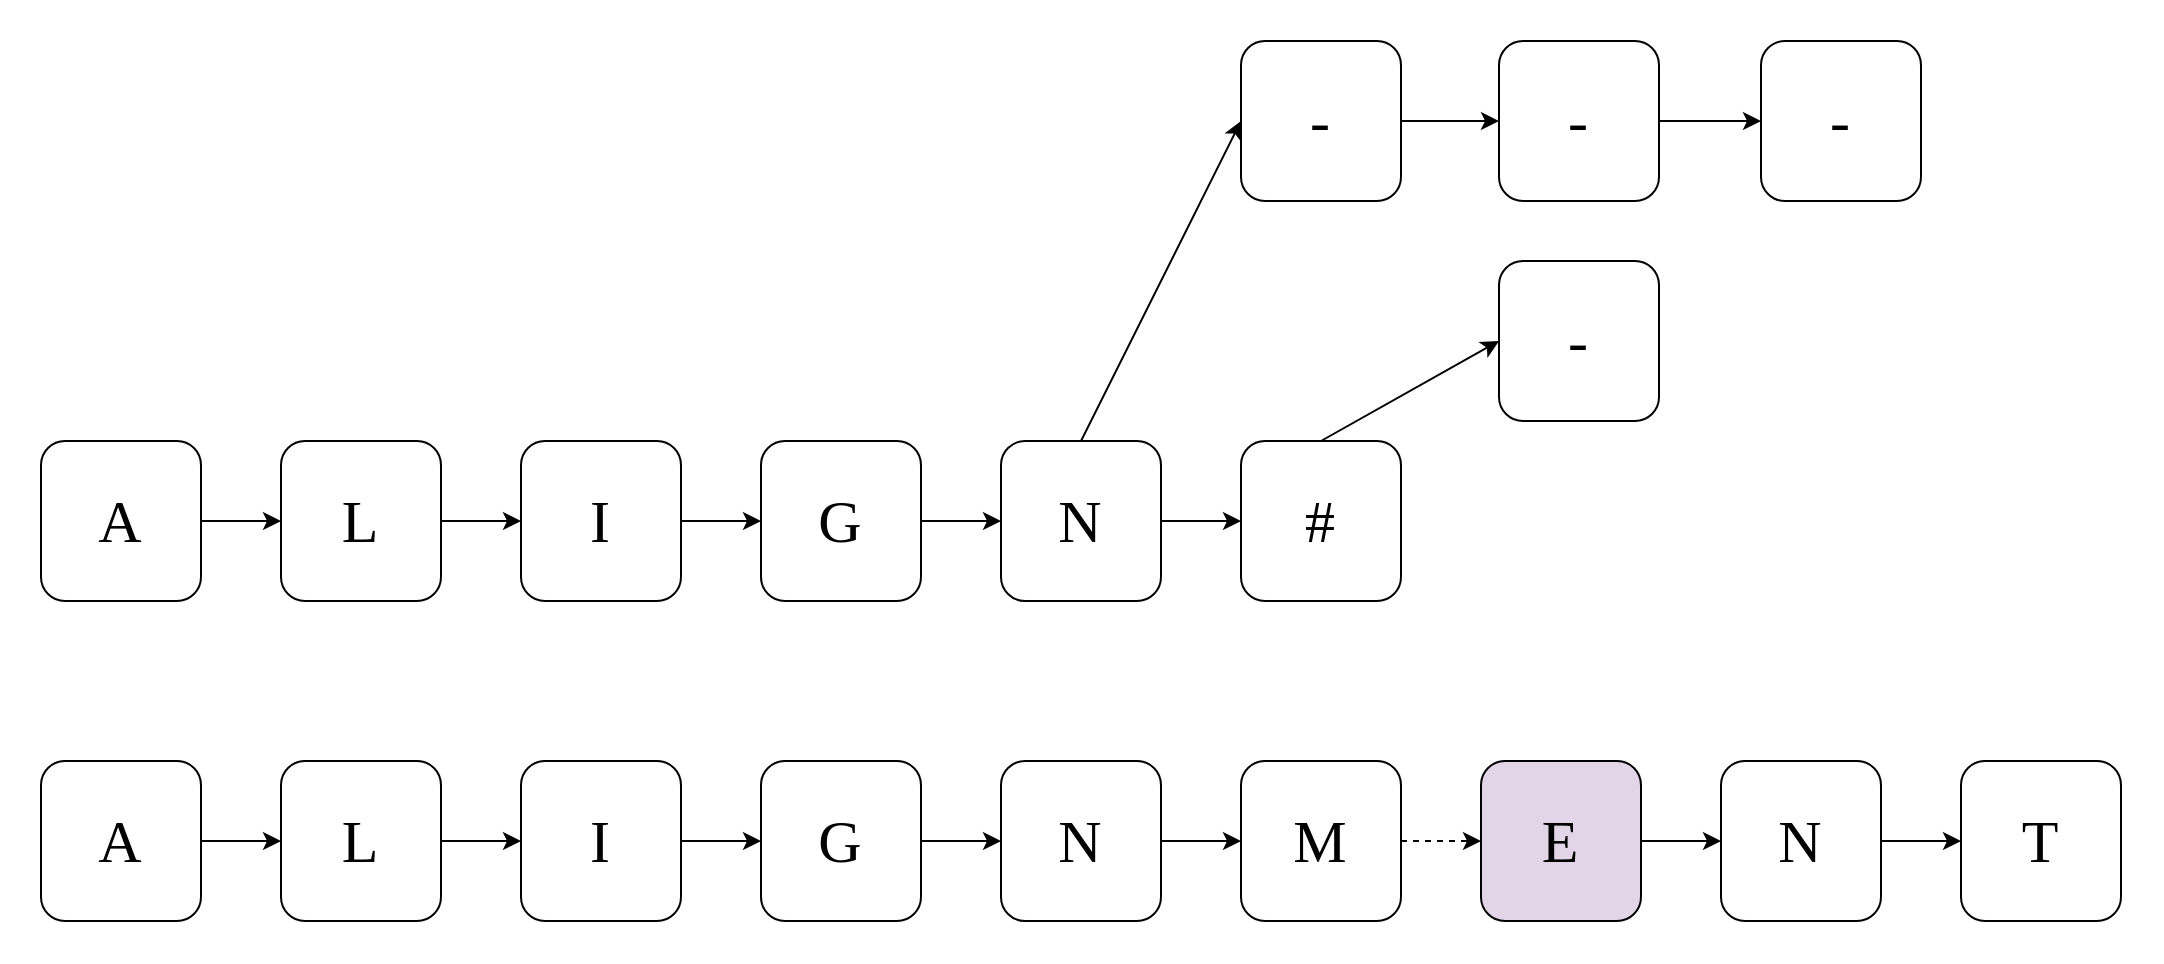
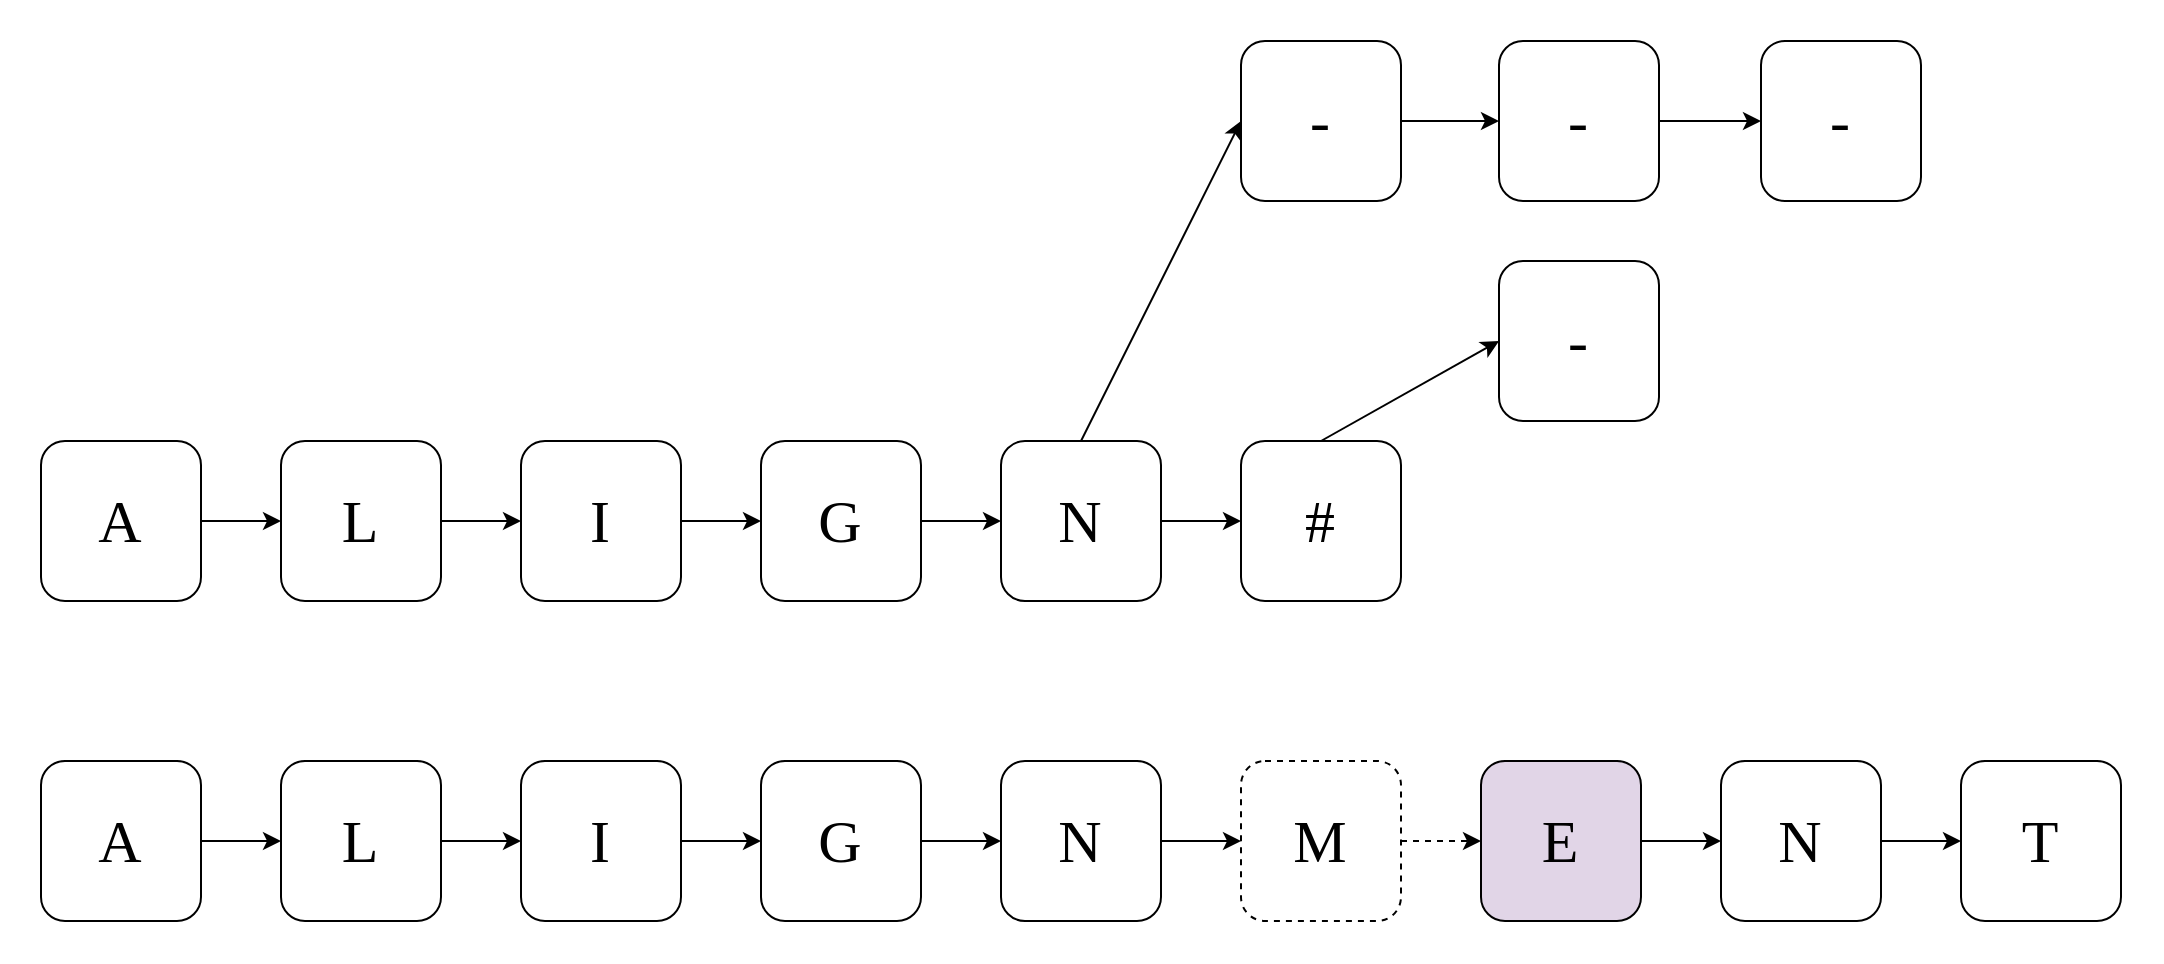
node "M": style solid -> dashed
